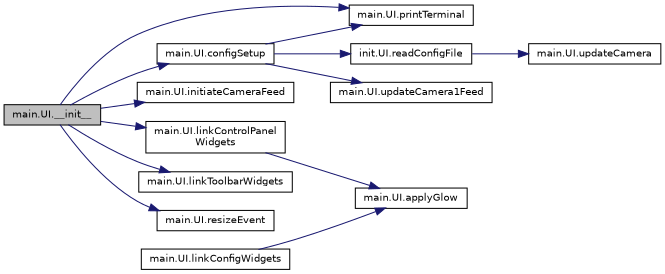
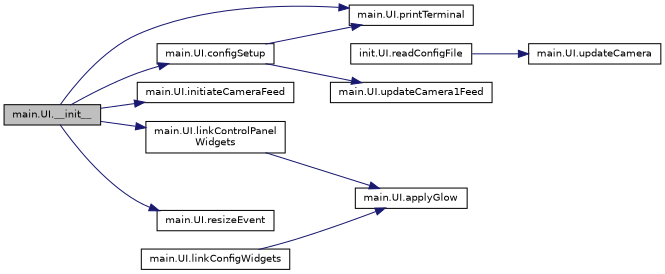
edge "main.UI.configSetup" -> "init.UI.readConfigFile": removed
node "main.UI.linkToolbarWidgets": removed
